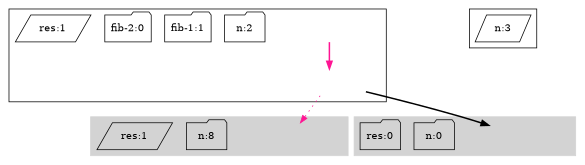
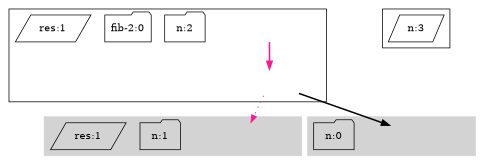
node "fib-1:1": removed
node "n:8": label "n:8" -> "n:1"
node "res:0": removed
